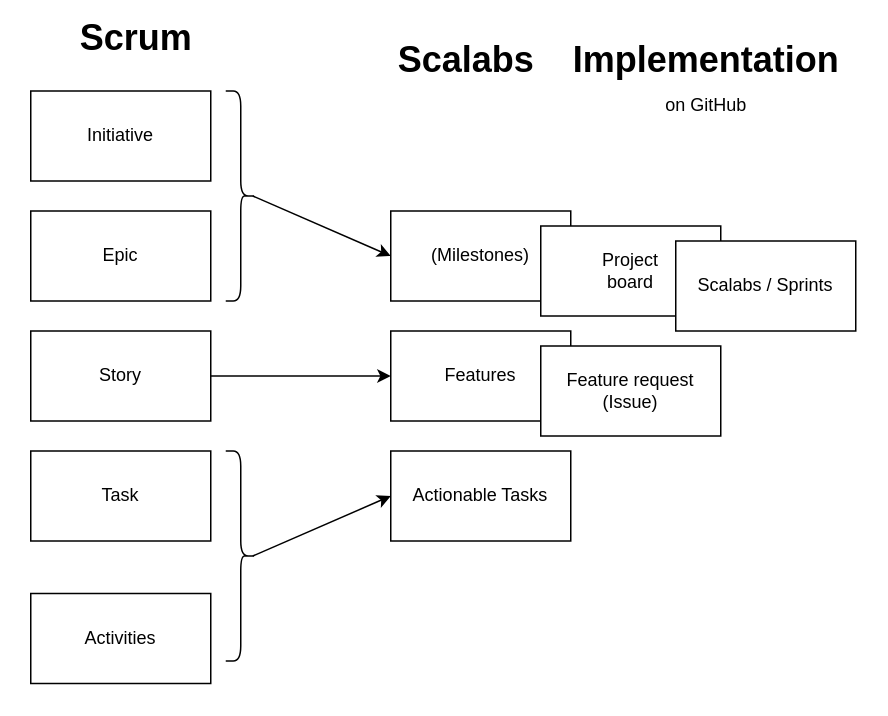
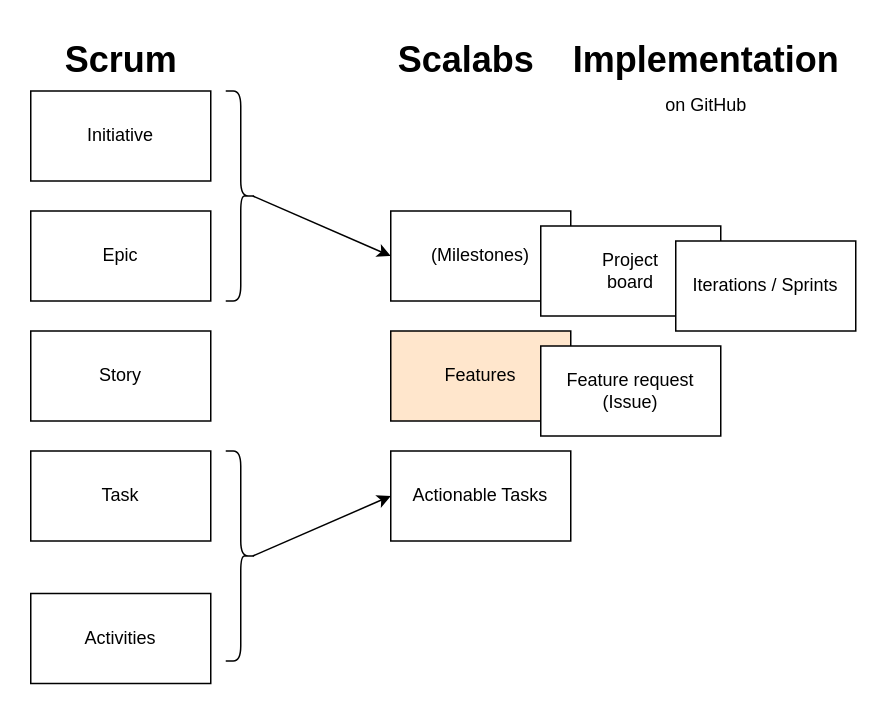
node "Scrum": moved (136, 38) -> (121, 61)
node "Scalabs / Sprints": label "Scalabs / Sprints" -> "Iterations / Sprints"
edge "Story" -> "Features": removed
node "Features": fillcolor #ffffff -> #ffe6cc
